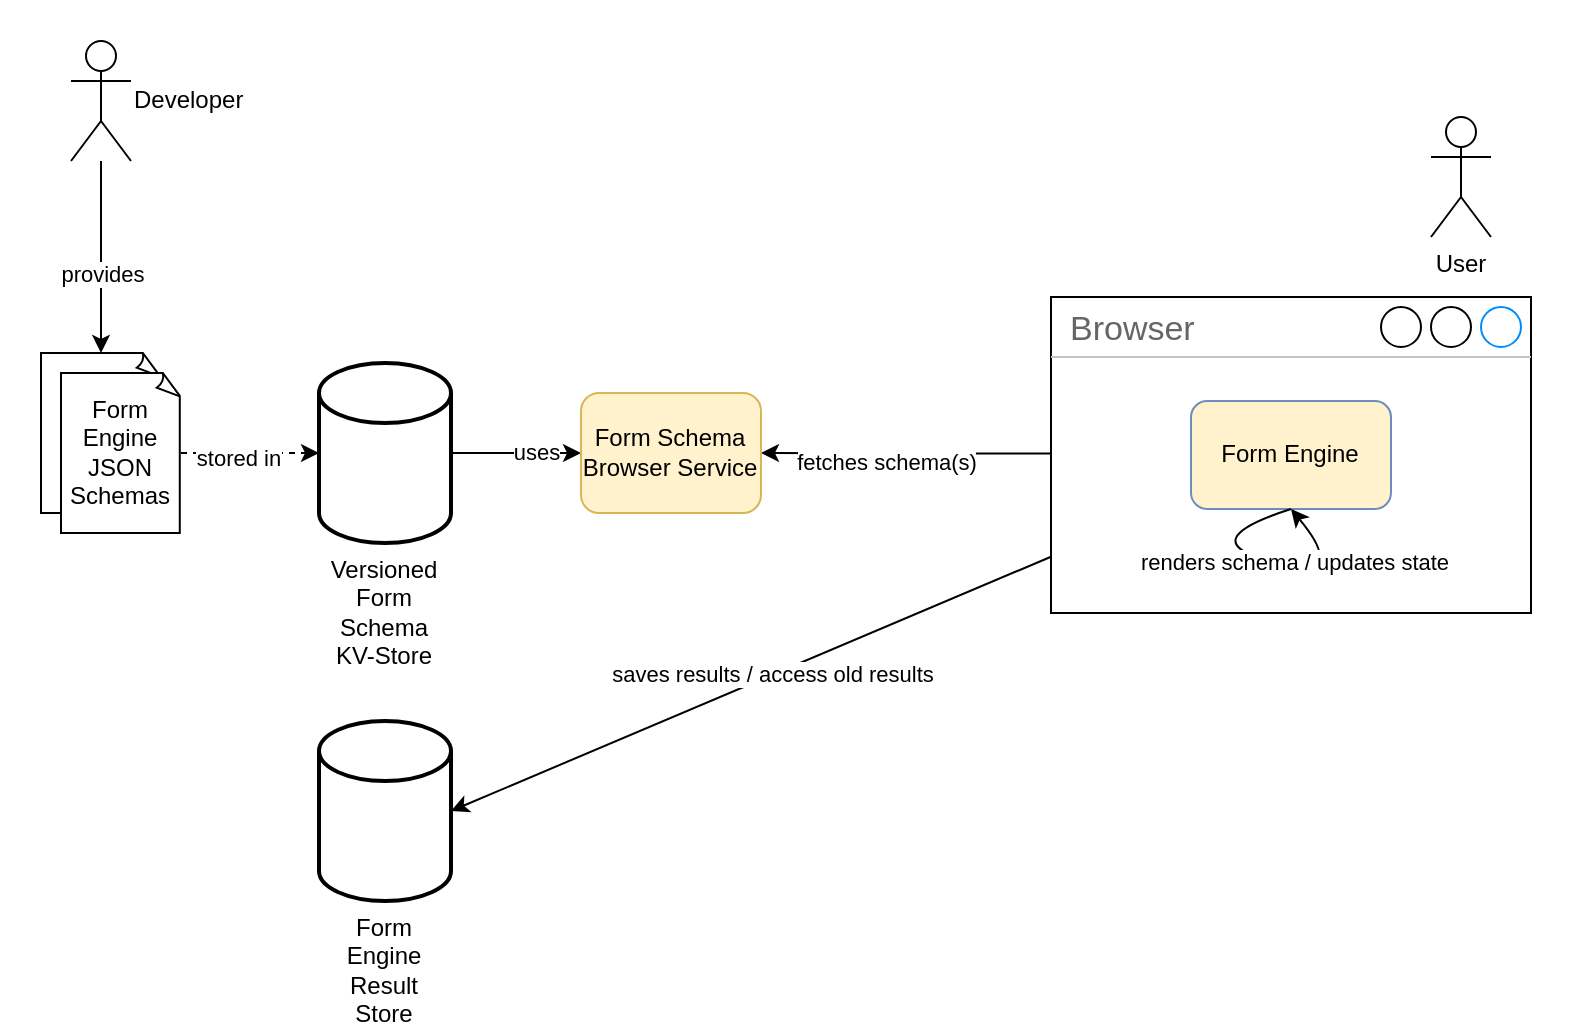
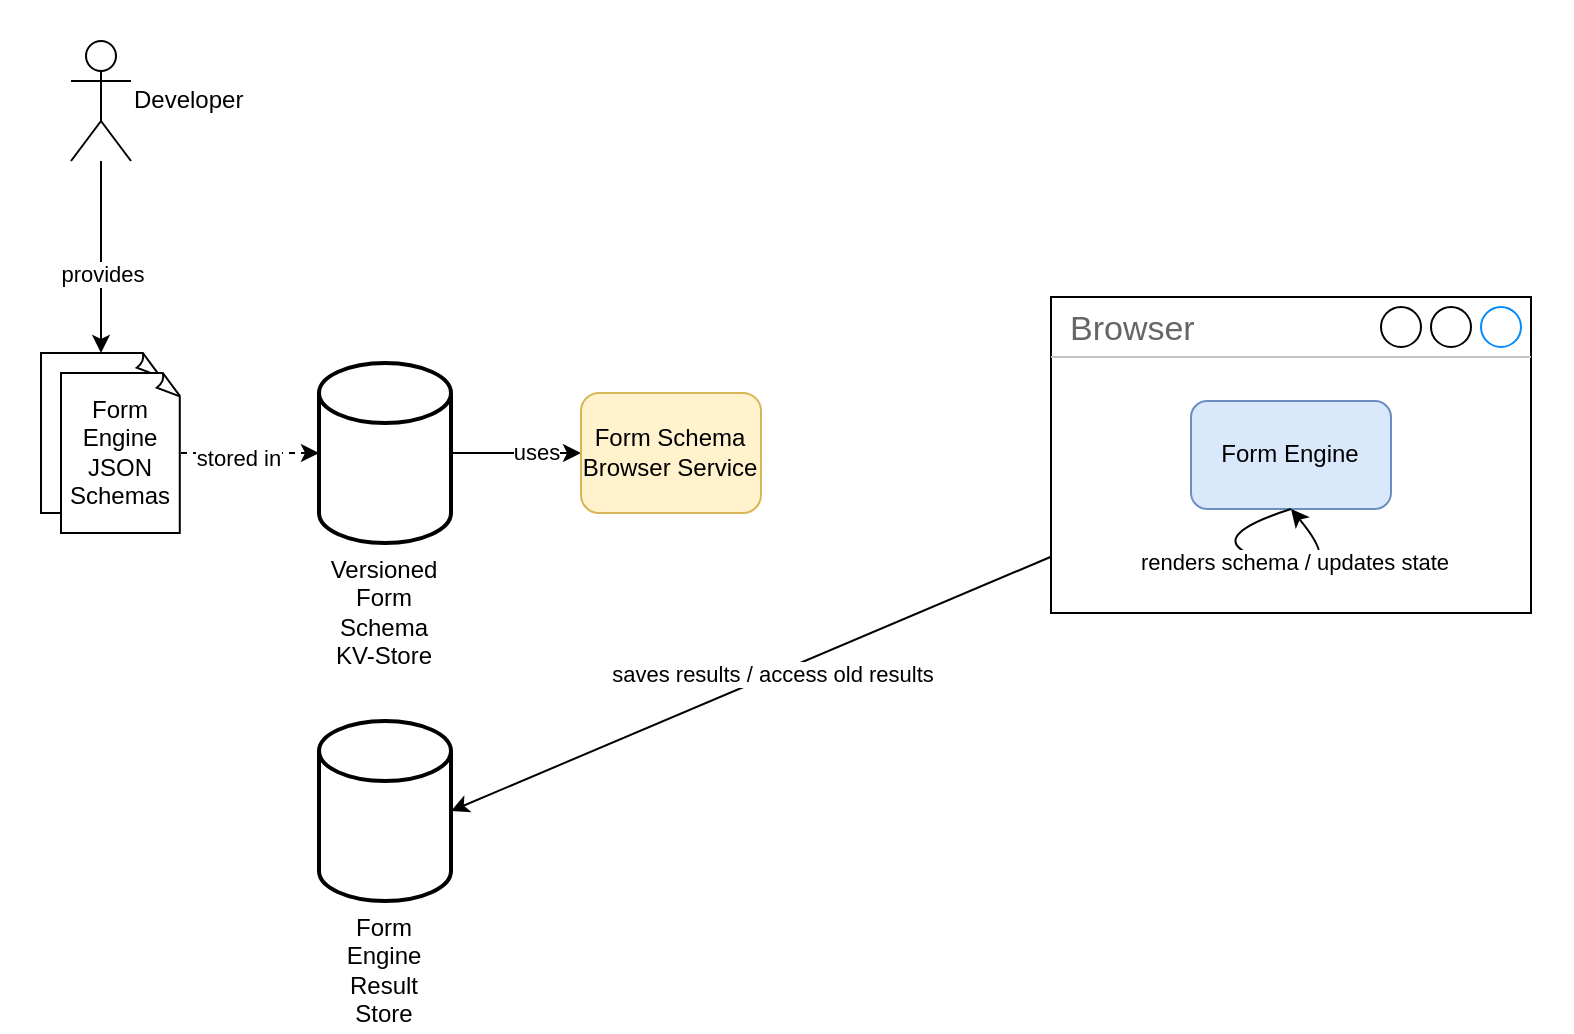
node "User": removed
edge "Browser" -> "Form Schema Browser Service": removed, label "fetches schema(s)"
node "Form Engine": fillcolor #fff2cc -> #dae8fc
